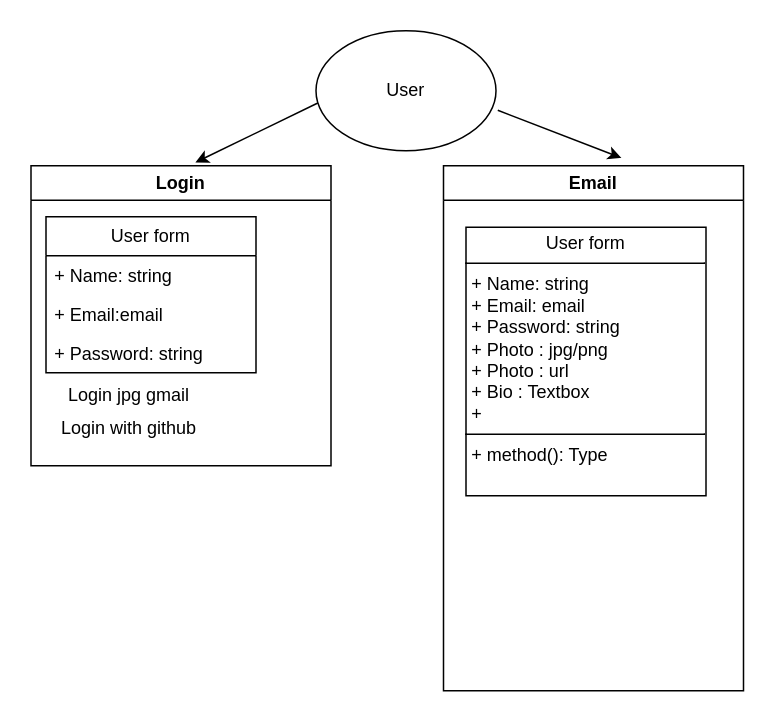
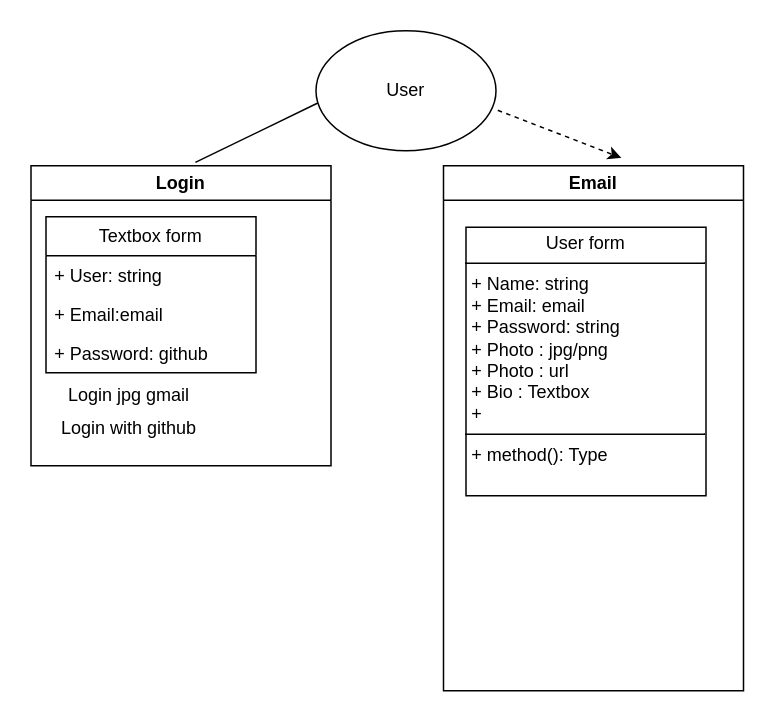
edge "User" -> "Email": style solid -> dashed
edge "User" -> "Login": arrowhead classic -> none
node "User form": label "User form" -> "Textbox form"
node "+ Name: string": label "+ Name: string" -> "+ User: string"
node "+ Password: string": label "+ Password: string" -> "+ Password: github"
